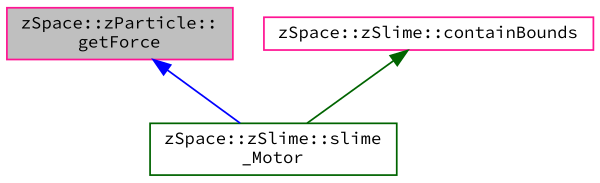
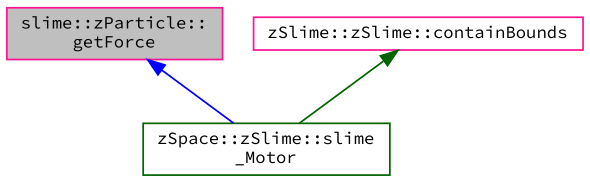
node "zSpace::zParticle:: getForce": label "zSpace::zParticle:: getForce" -> "slime::zParticle:: getForce"
node "zSpace::zSlime::containBounds": label "zSpace::zSlime::containBounds" -> "zSlime::zSlime::containBounds"
